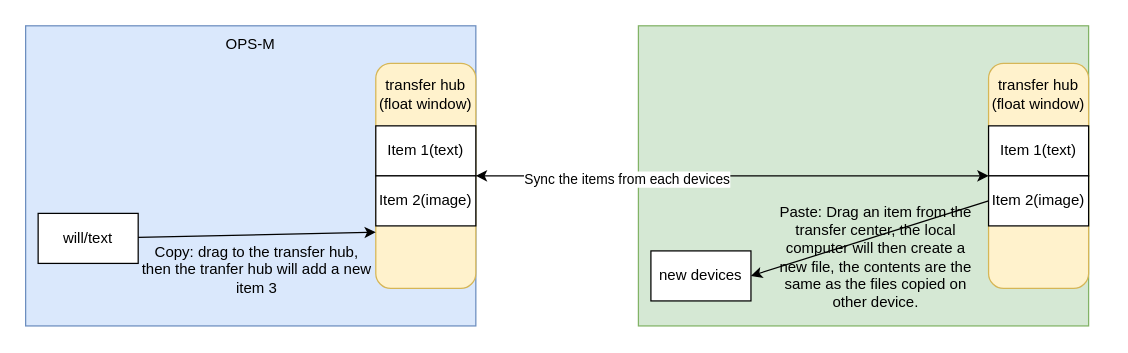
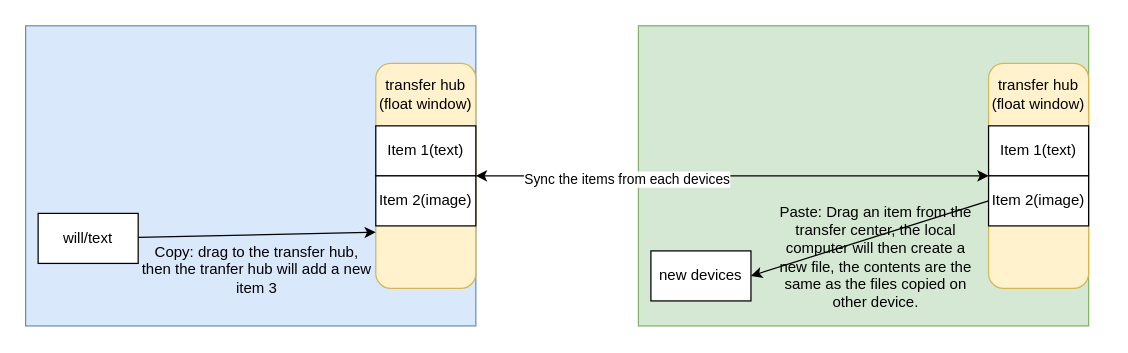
node "OPS-M": removed
